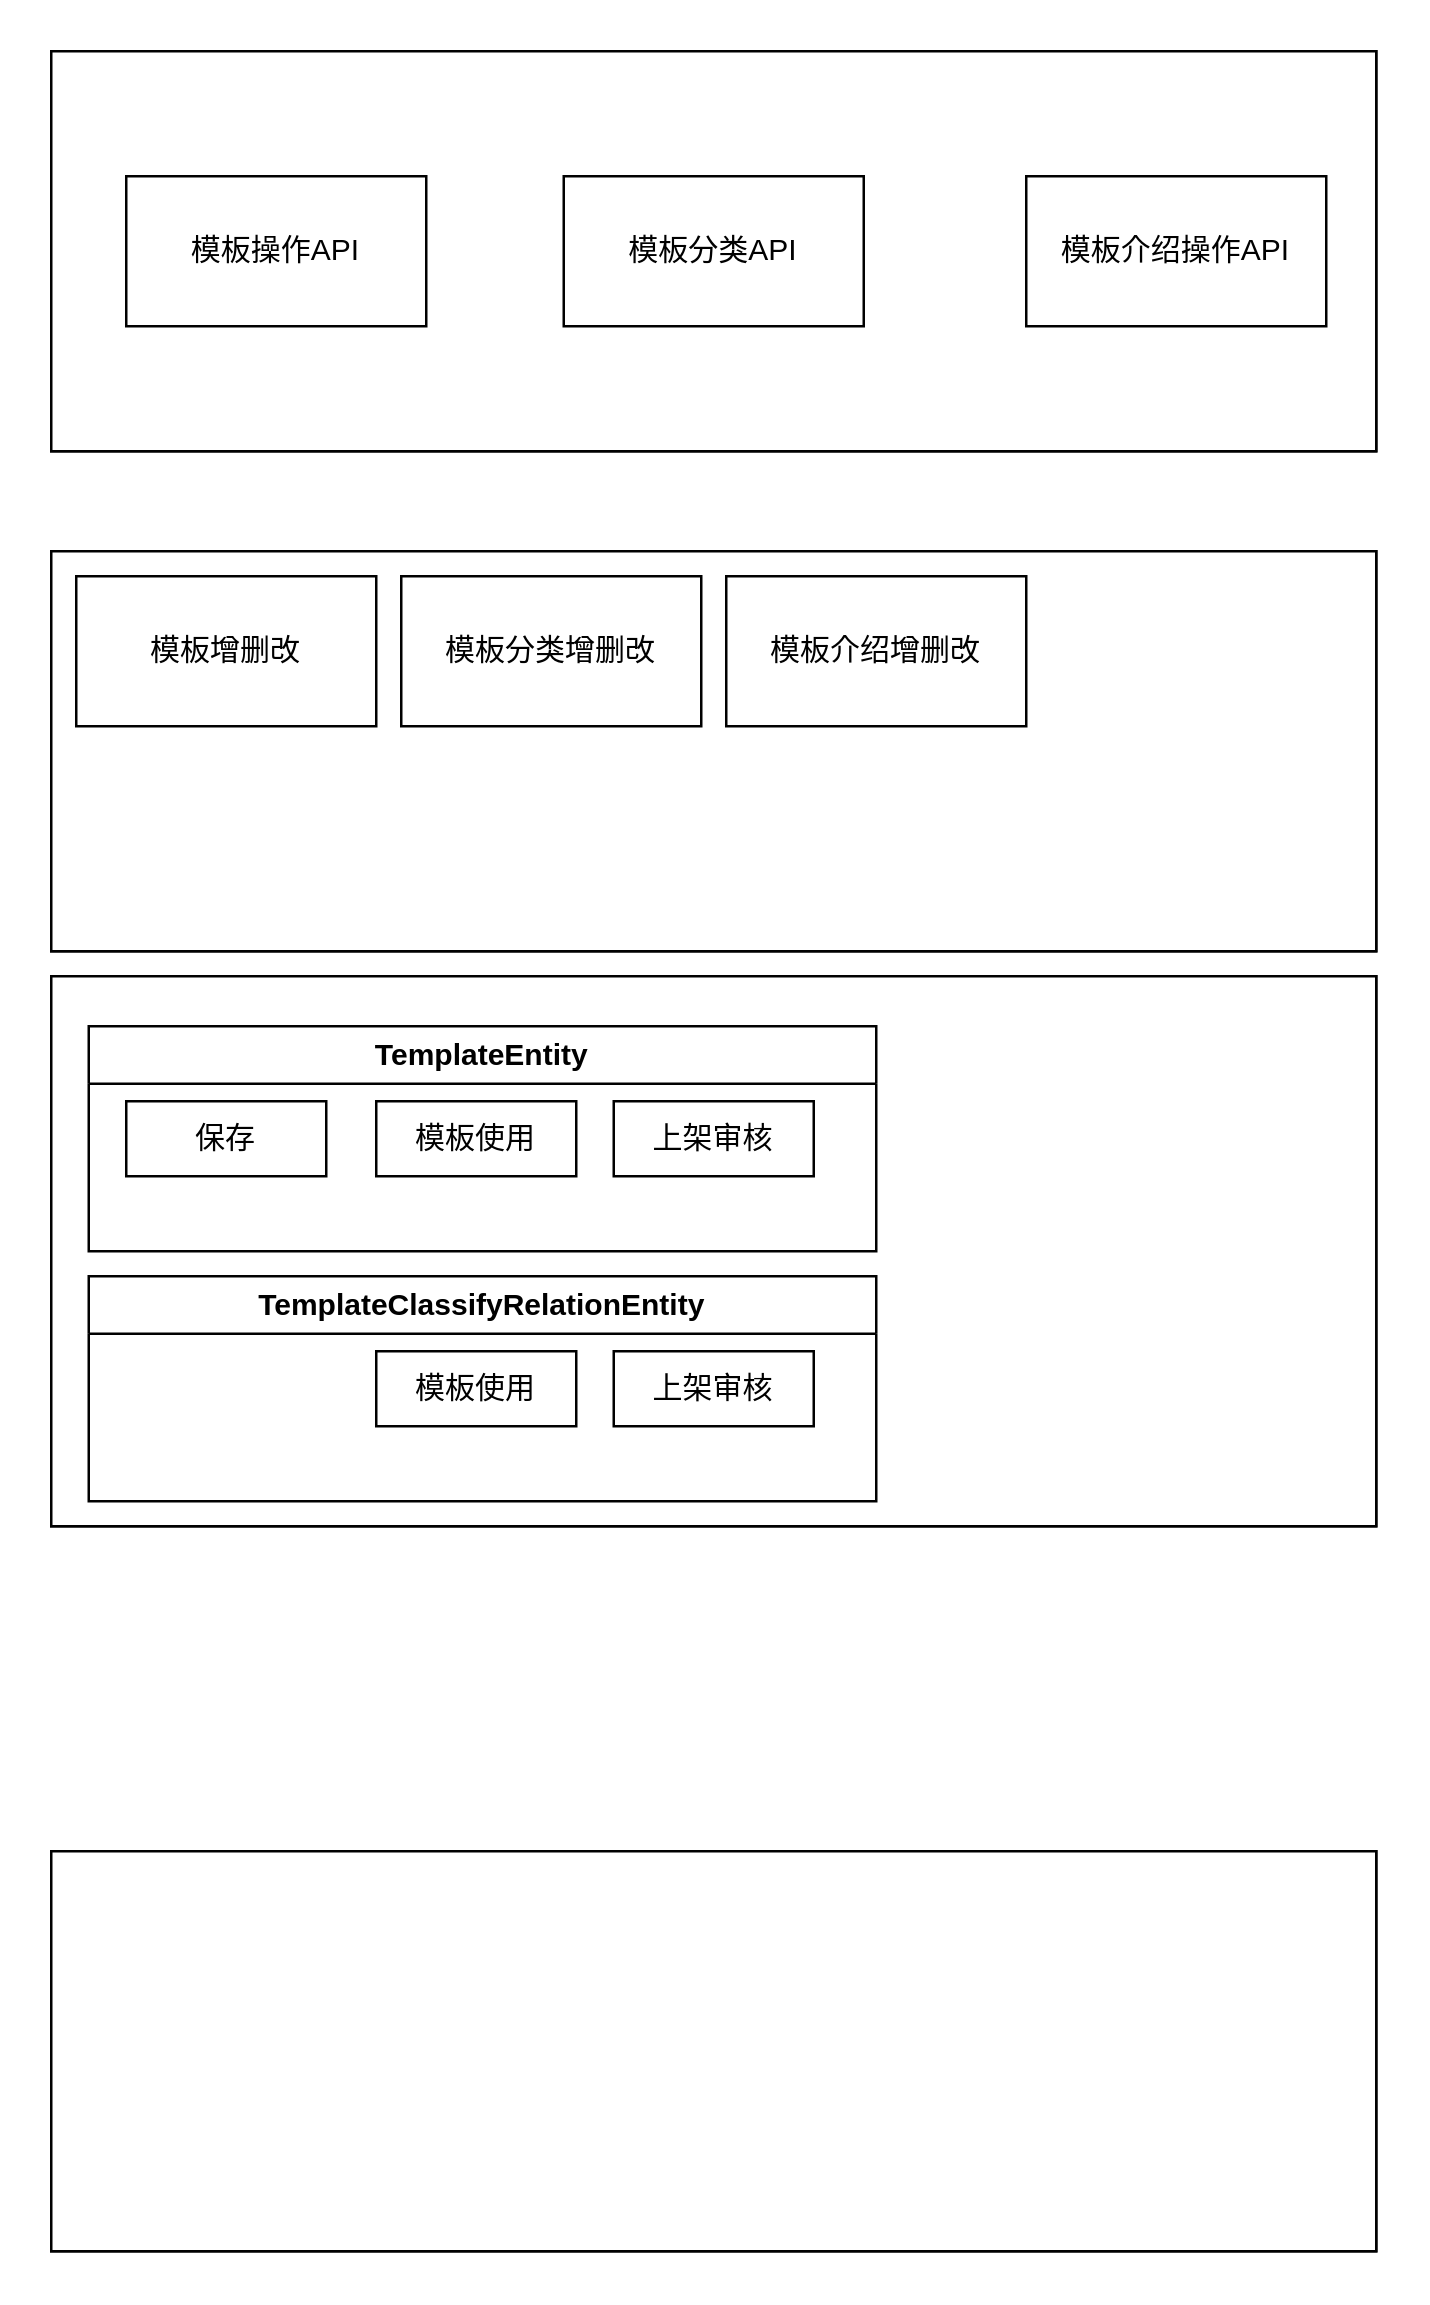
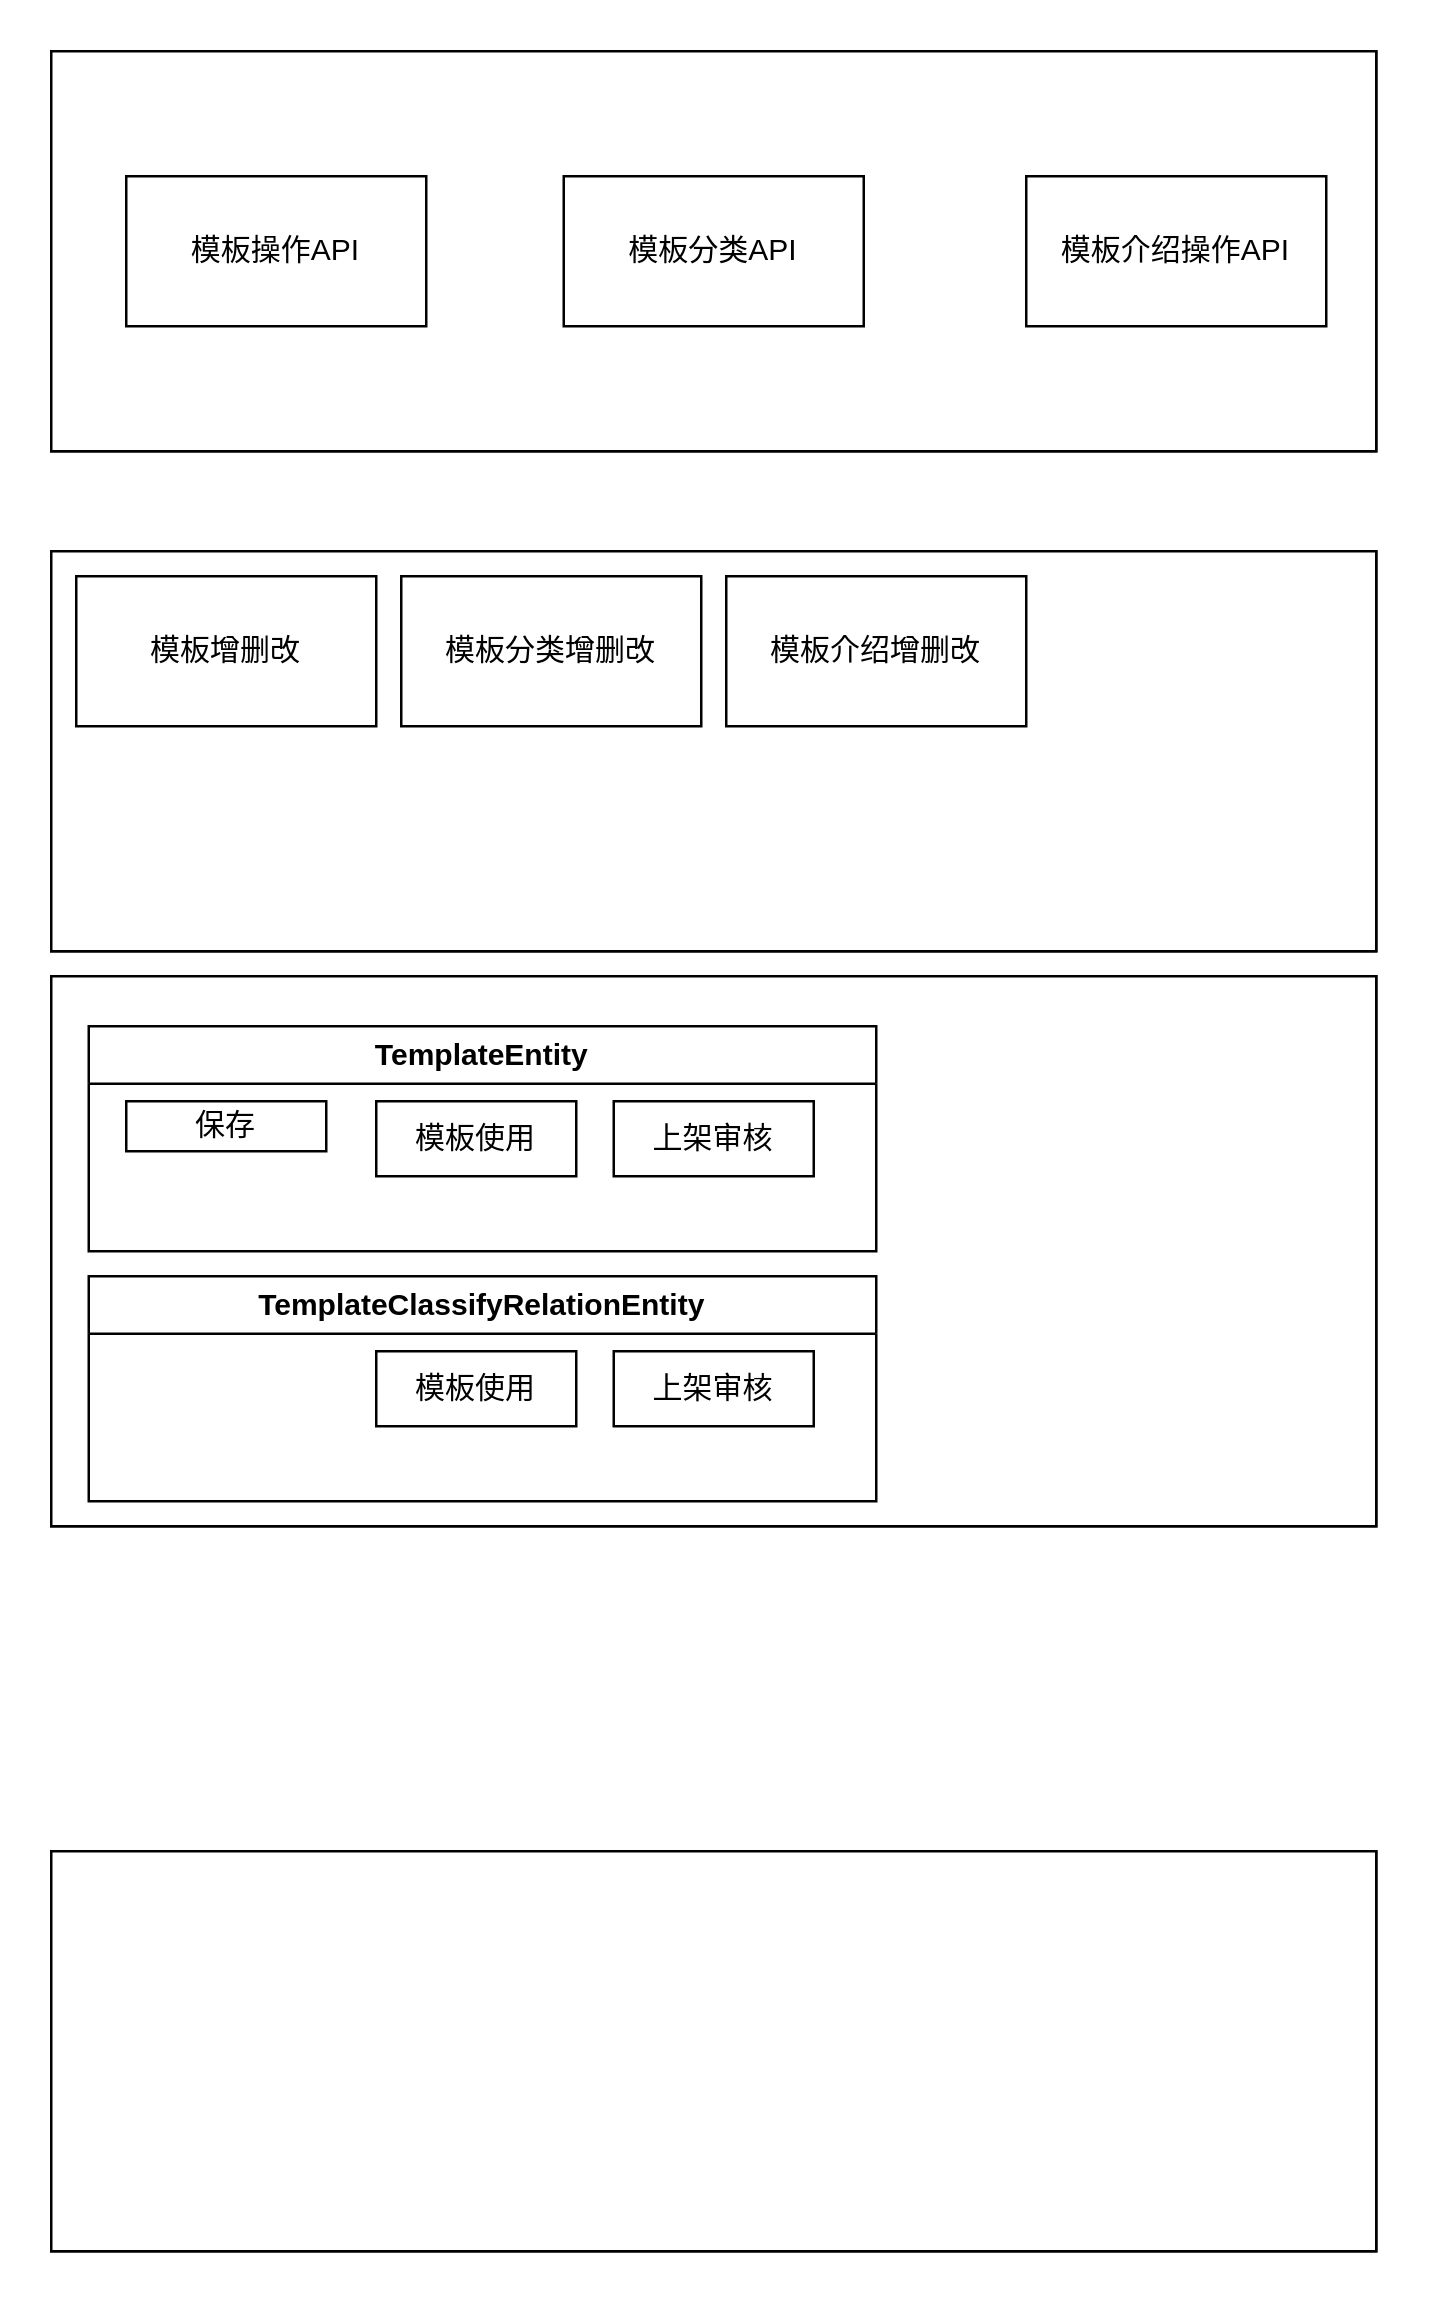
node "保存": size 200x75 -> 200x50
